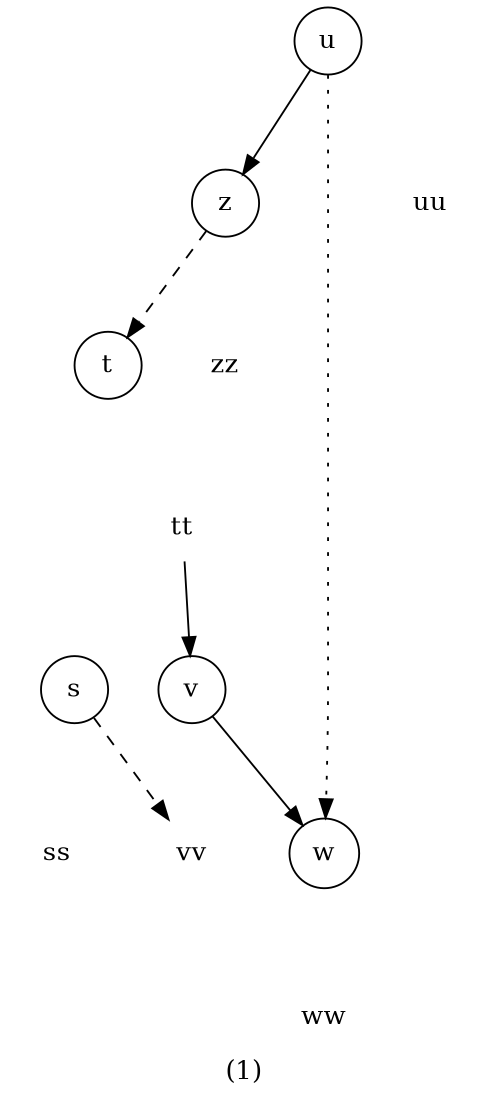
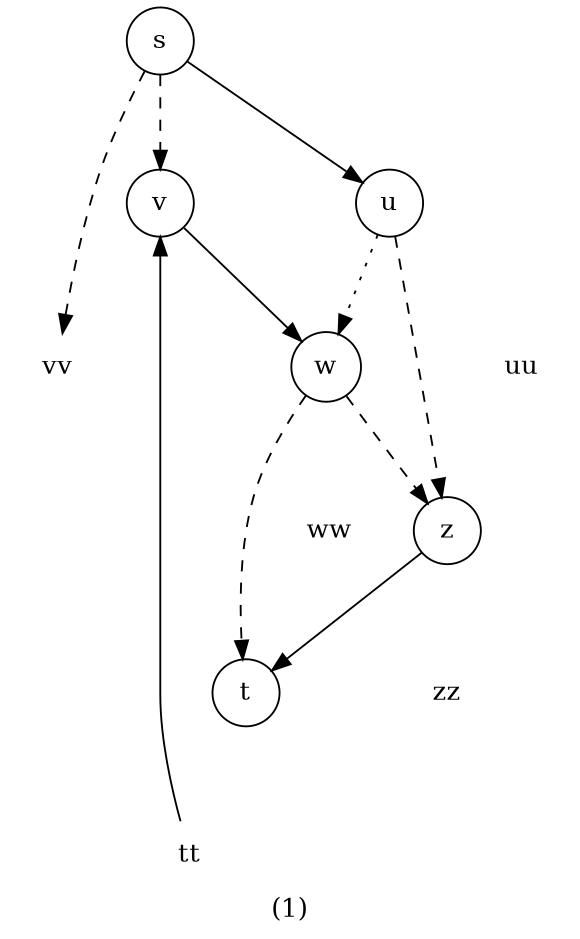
edge "s" -> "v": added
edge "u" -> "z": style solid -> dashed
edge "s" -> "u": added
edge "z" -> "t": style dashed -> solid
edge "w" -> "z": added
edge "w" -> "t": added
node "ss": removed
